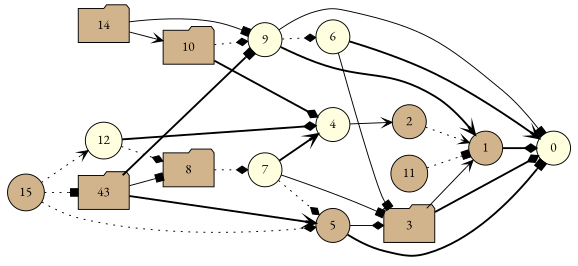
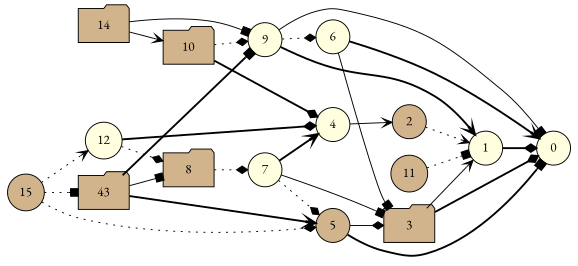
node "1": fillcolor tan -> lightyellow
